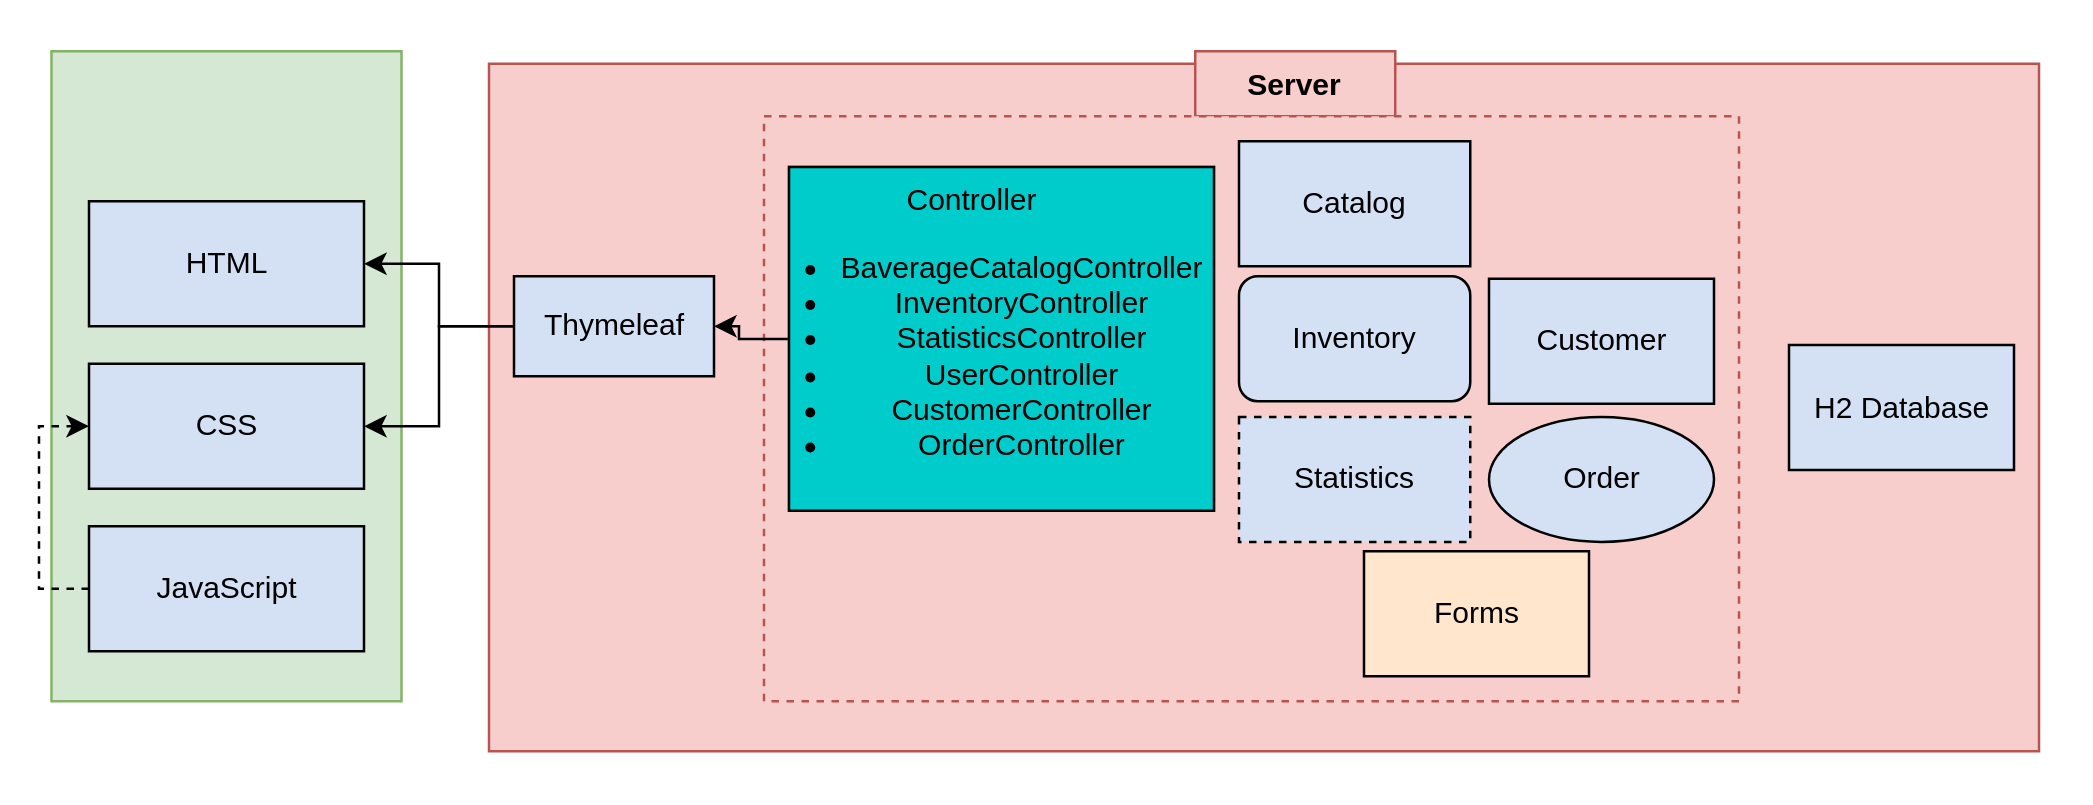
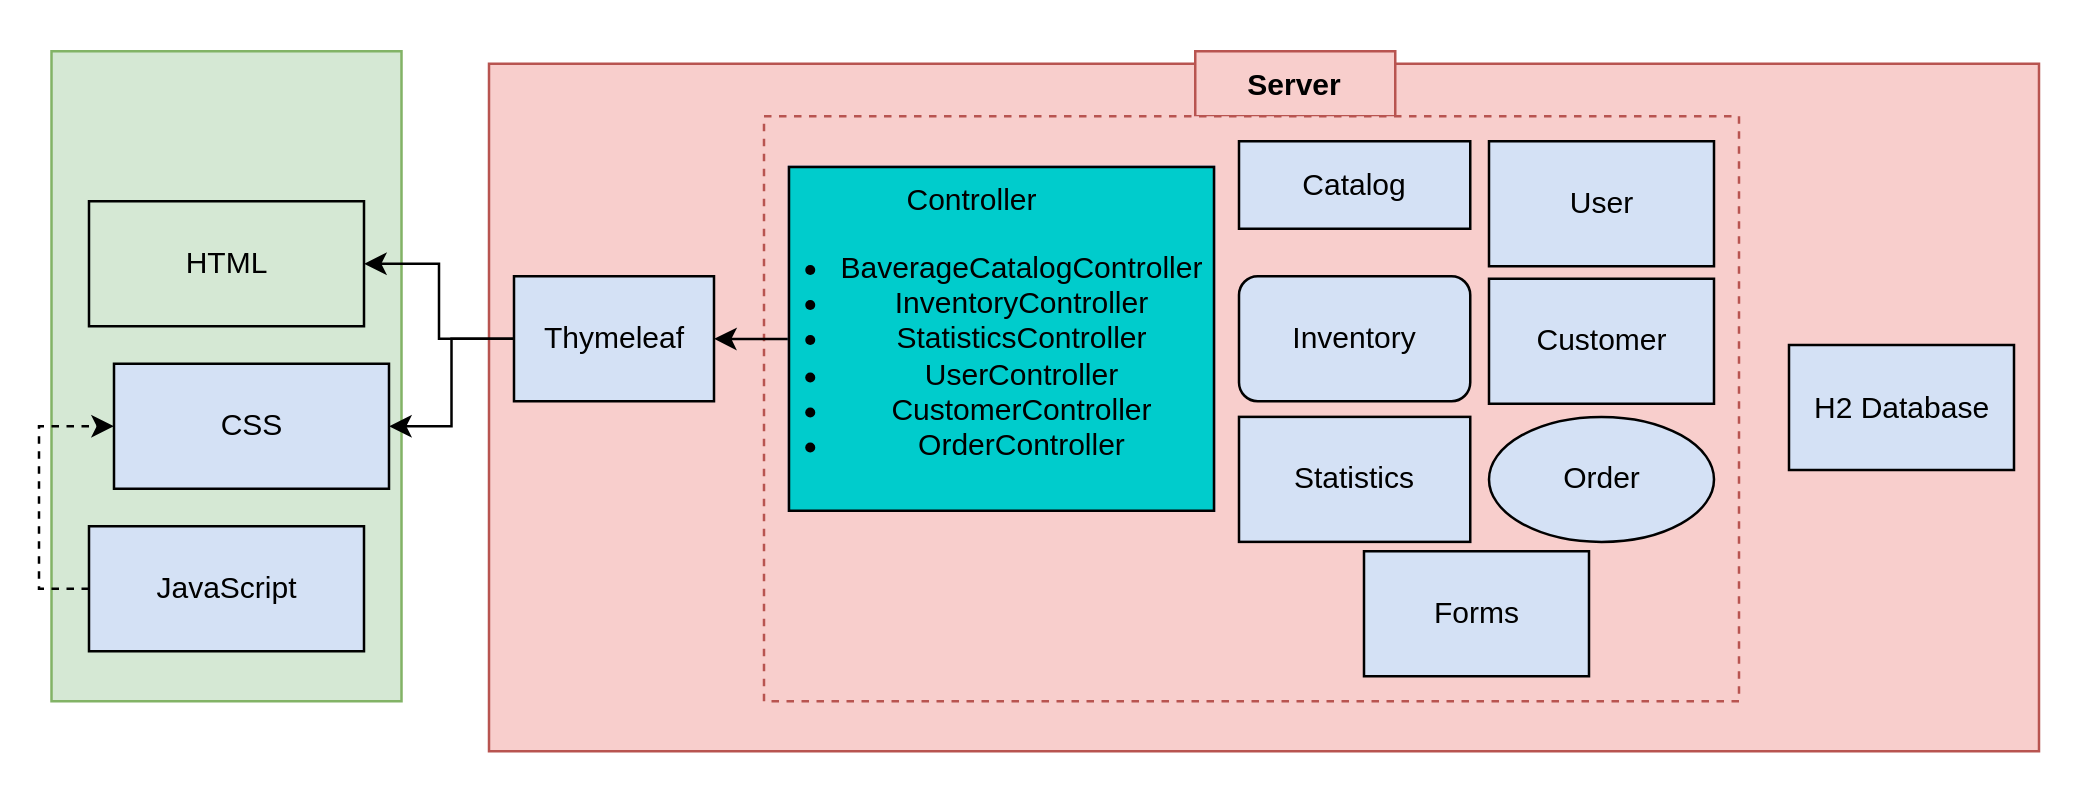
node "Catalog": size 231x125 -> 231x88
node "User": added
node "HTML": fillcolor #d4e1f5 -> #d5e8d4
node "Thymeleaf": size 200x100 -> 200x125
node "CSS": moved (226, 426) -> (251, 426)
node "Statistics": style dashed -> solid
node "Forms": fillcolor #ffe6cc -> #d4e1f5
